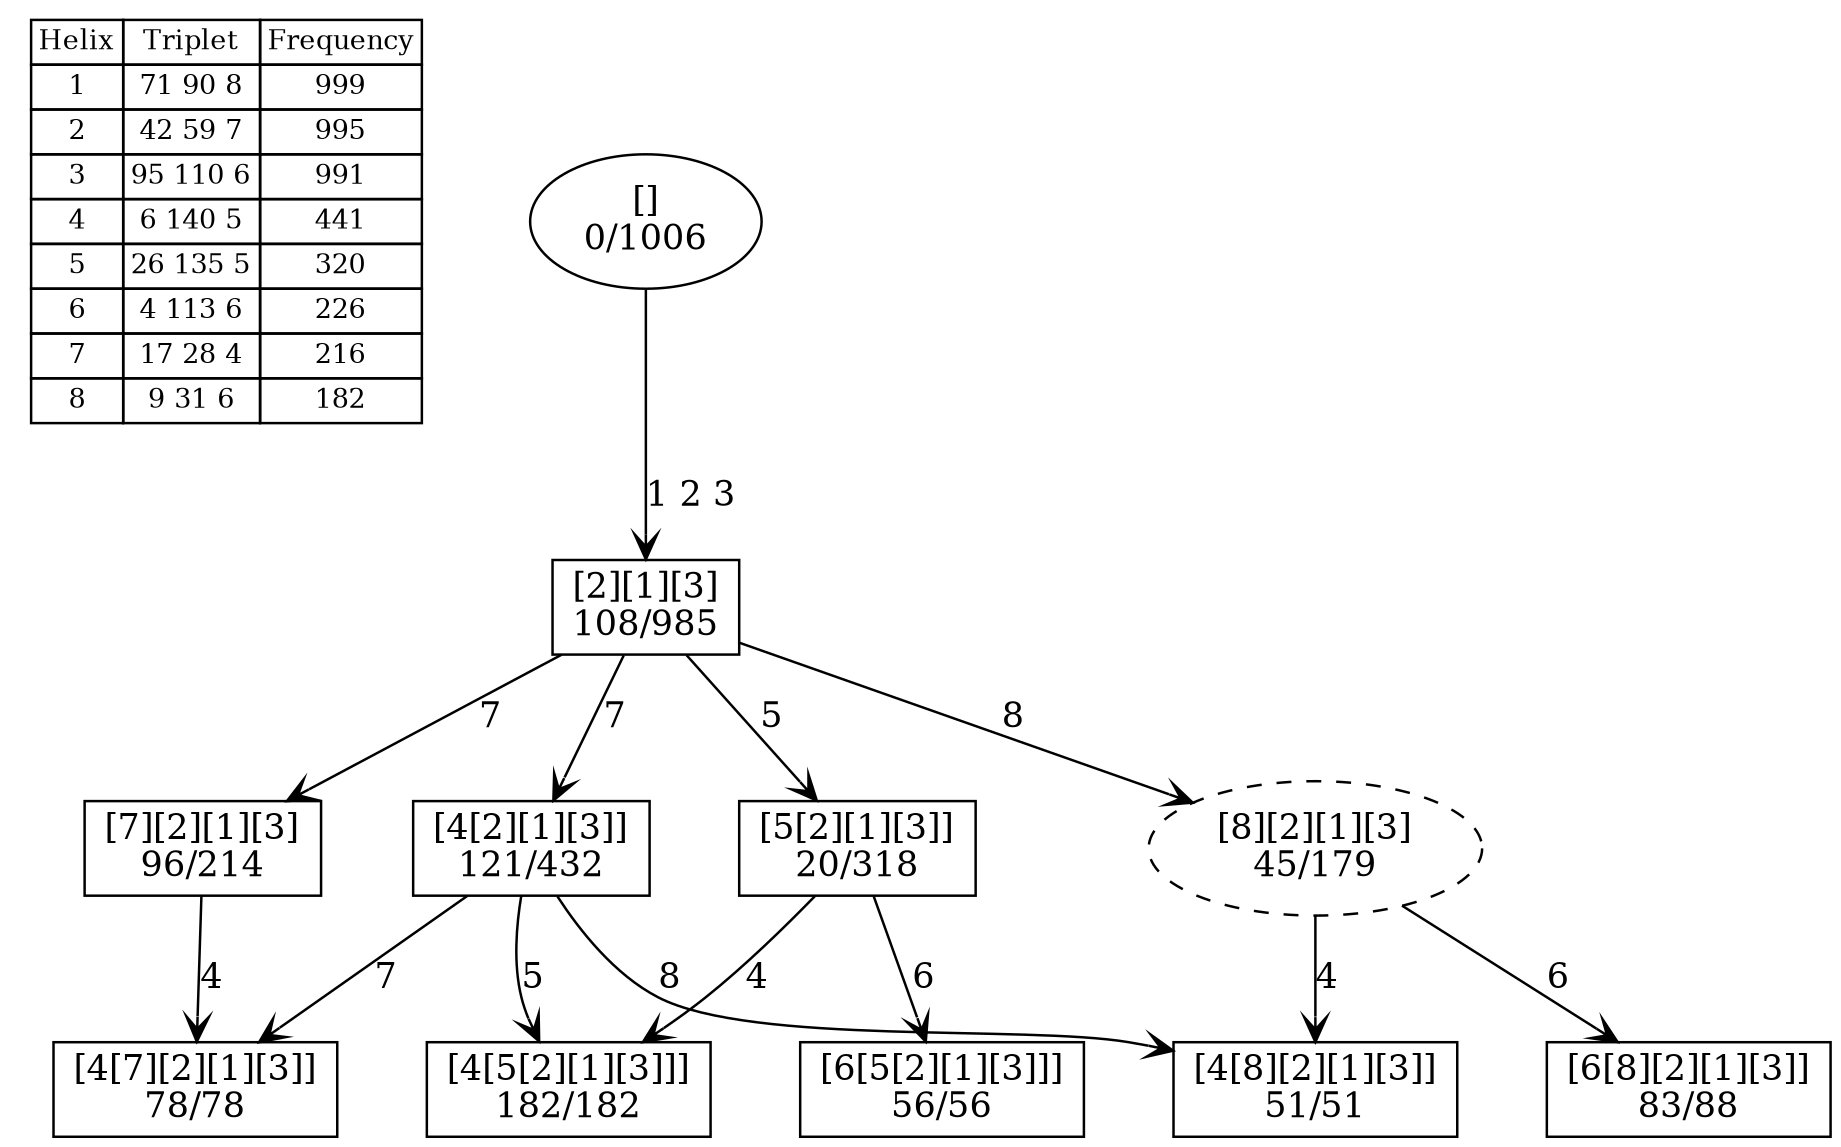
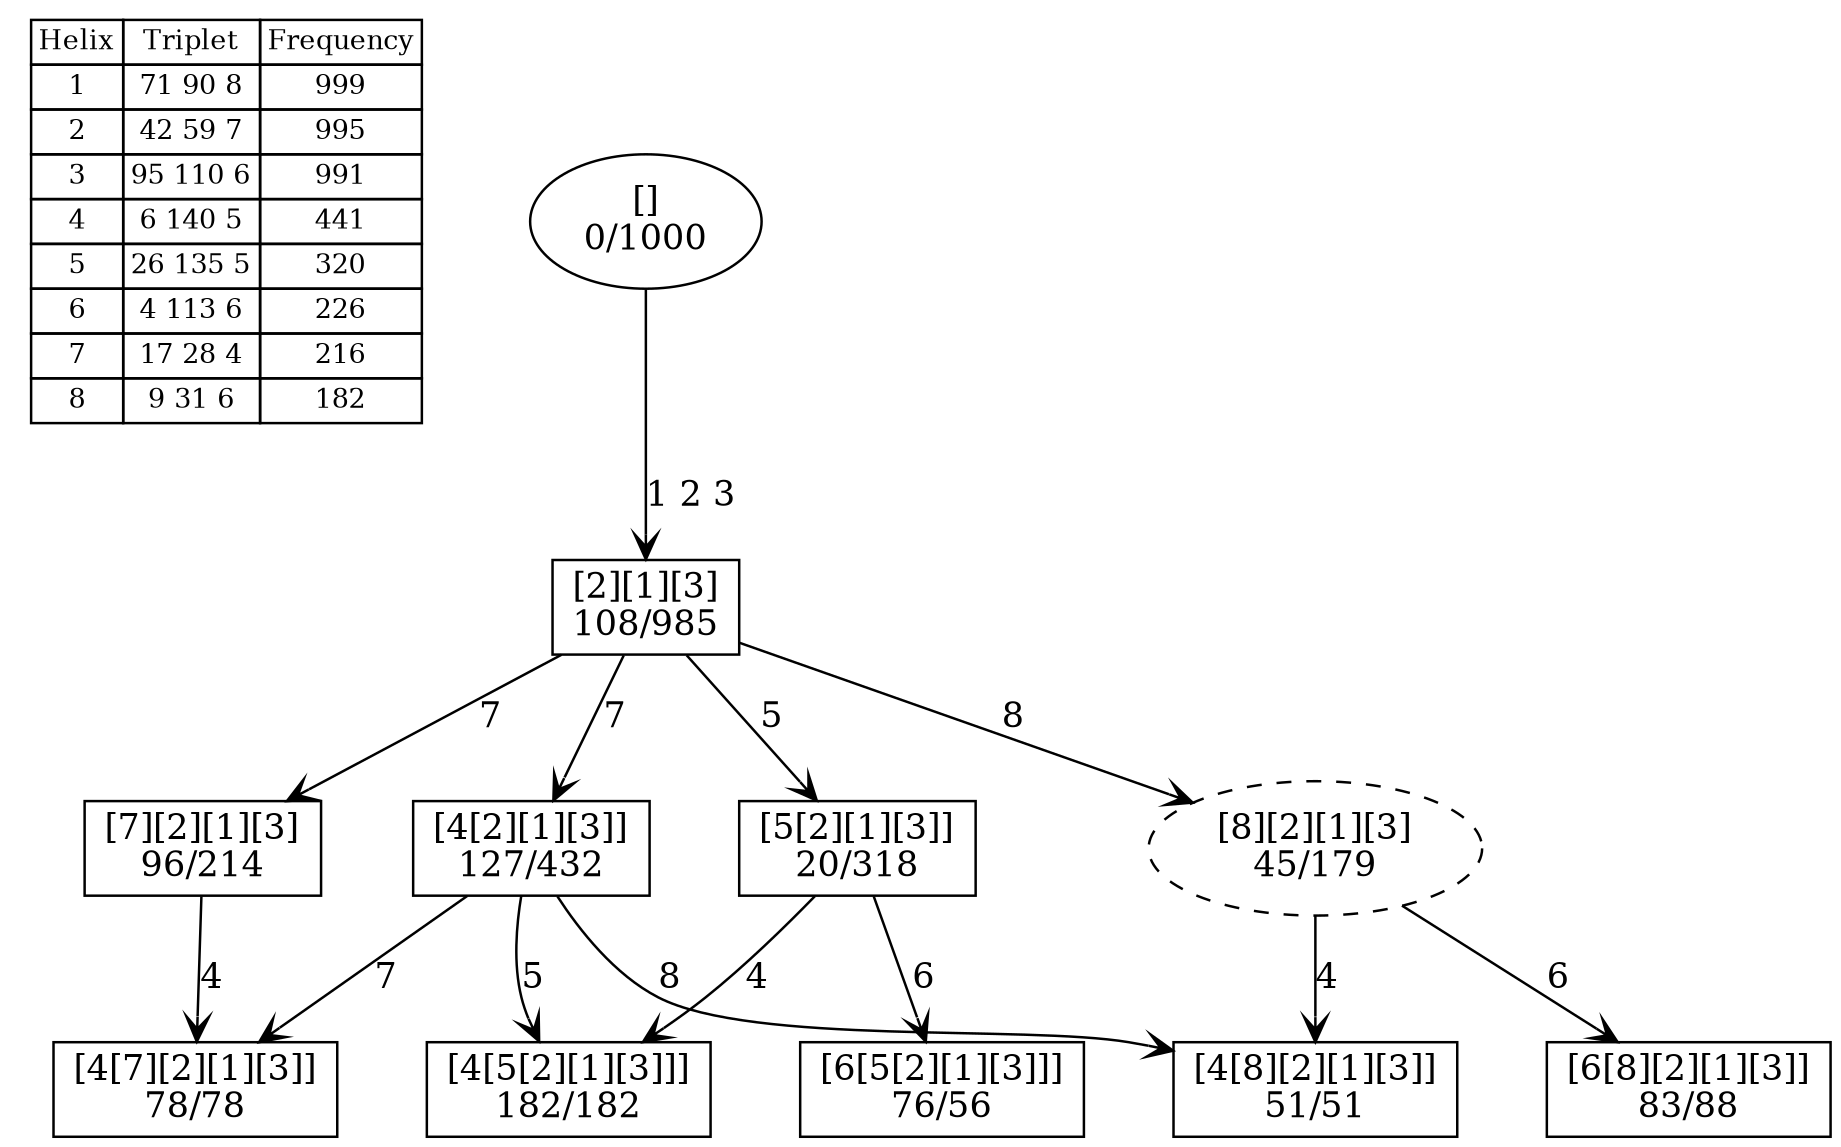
node "[] 0/1006": label "[] 0/1006" -> "[] 0/1000"
node "[4[2][1][3]] 121/432": label "[4[2][1][3]] 121/432" -> "[4[2][1][3]] 127/432"
node "[6[5[2][1][3]]] 56/56": label "[6[5[2][1][3]]] 56/56" -> "[6[5[2][1][3]]] 76/56"
